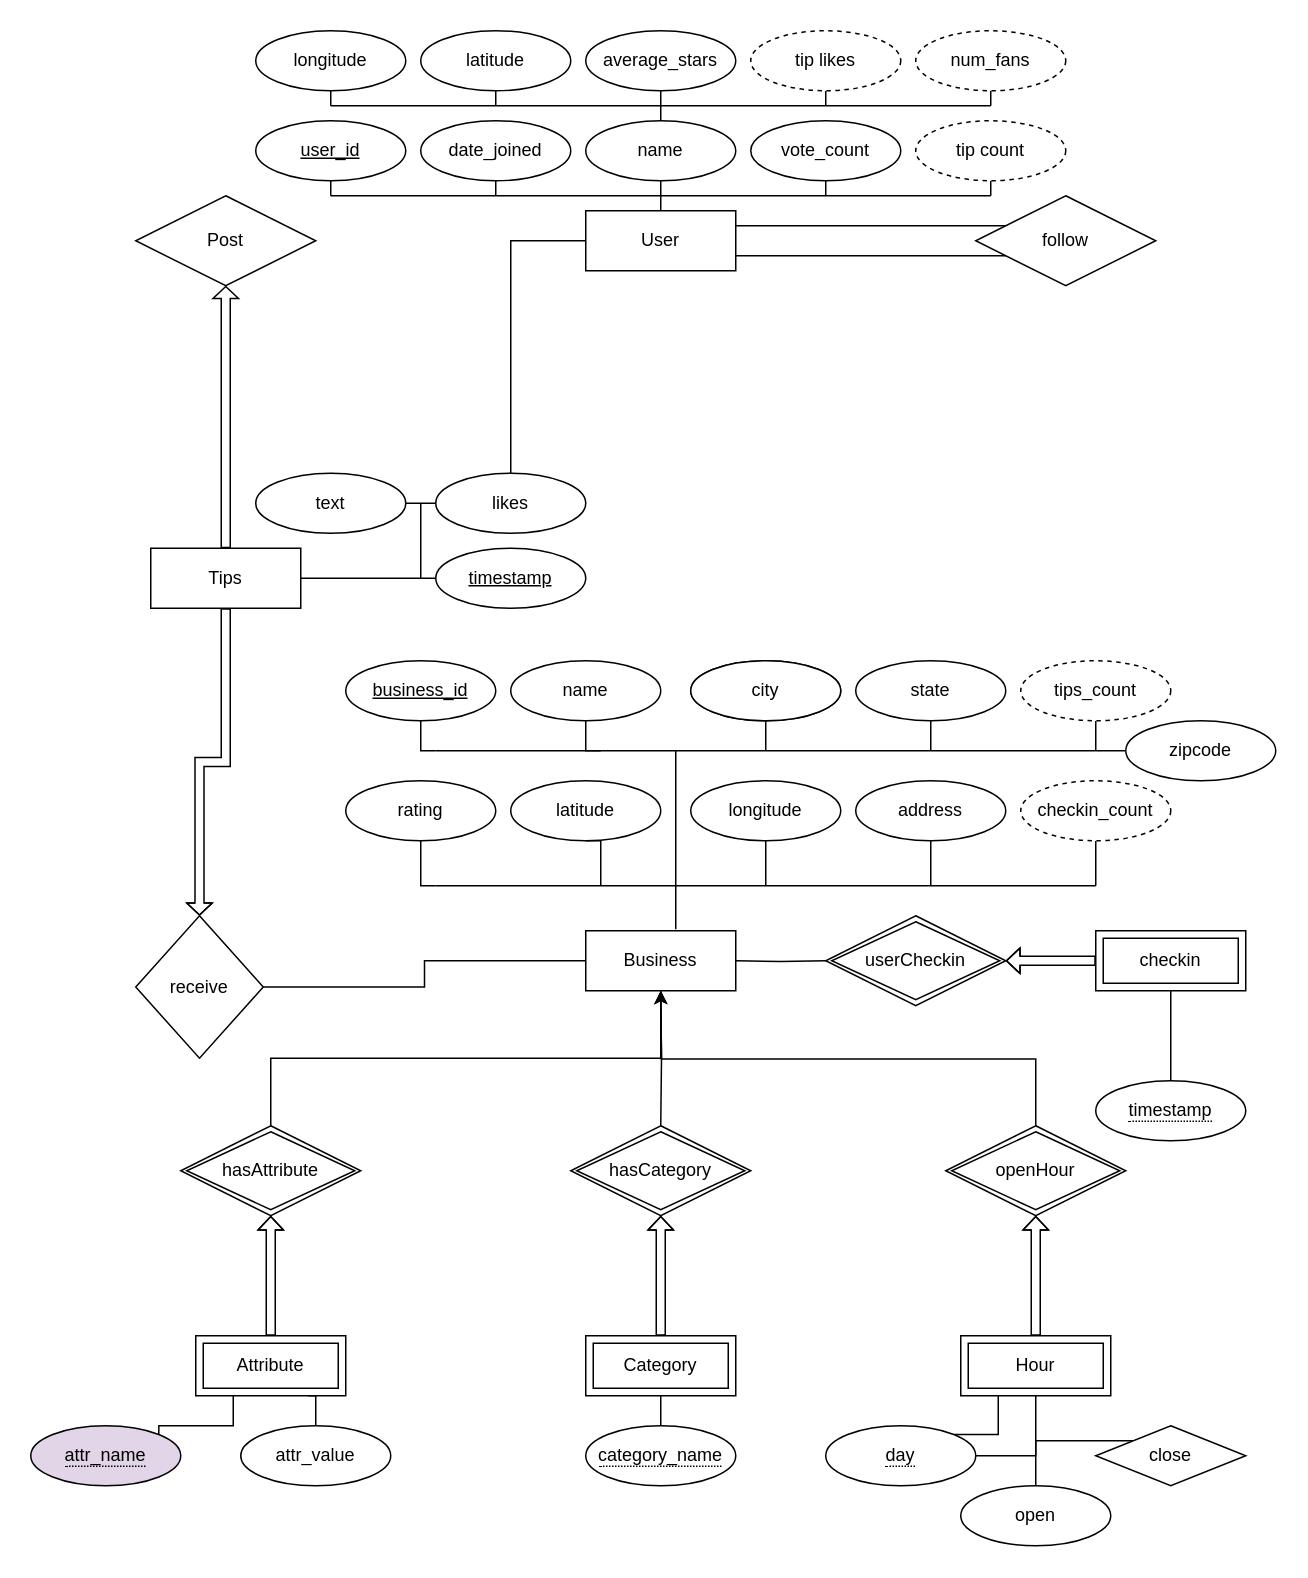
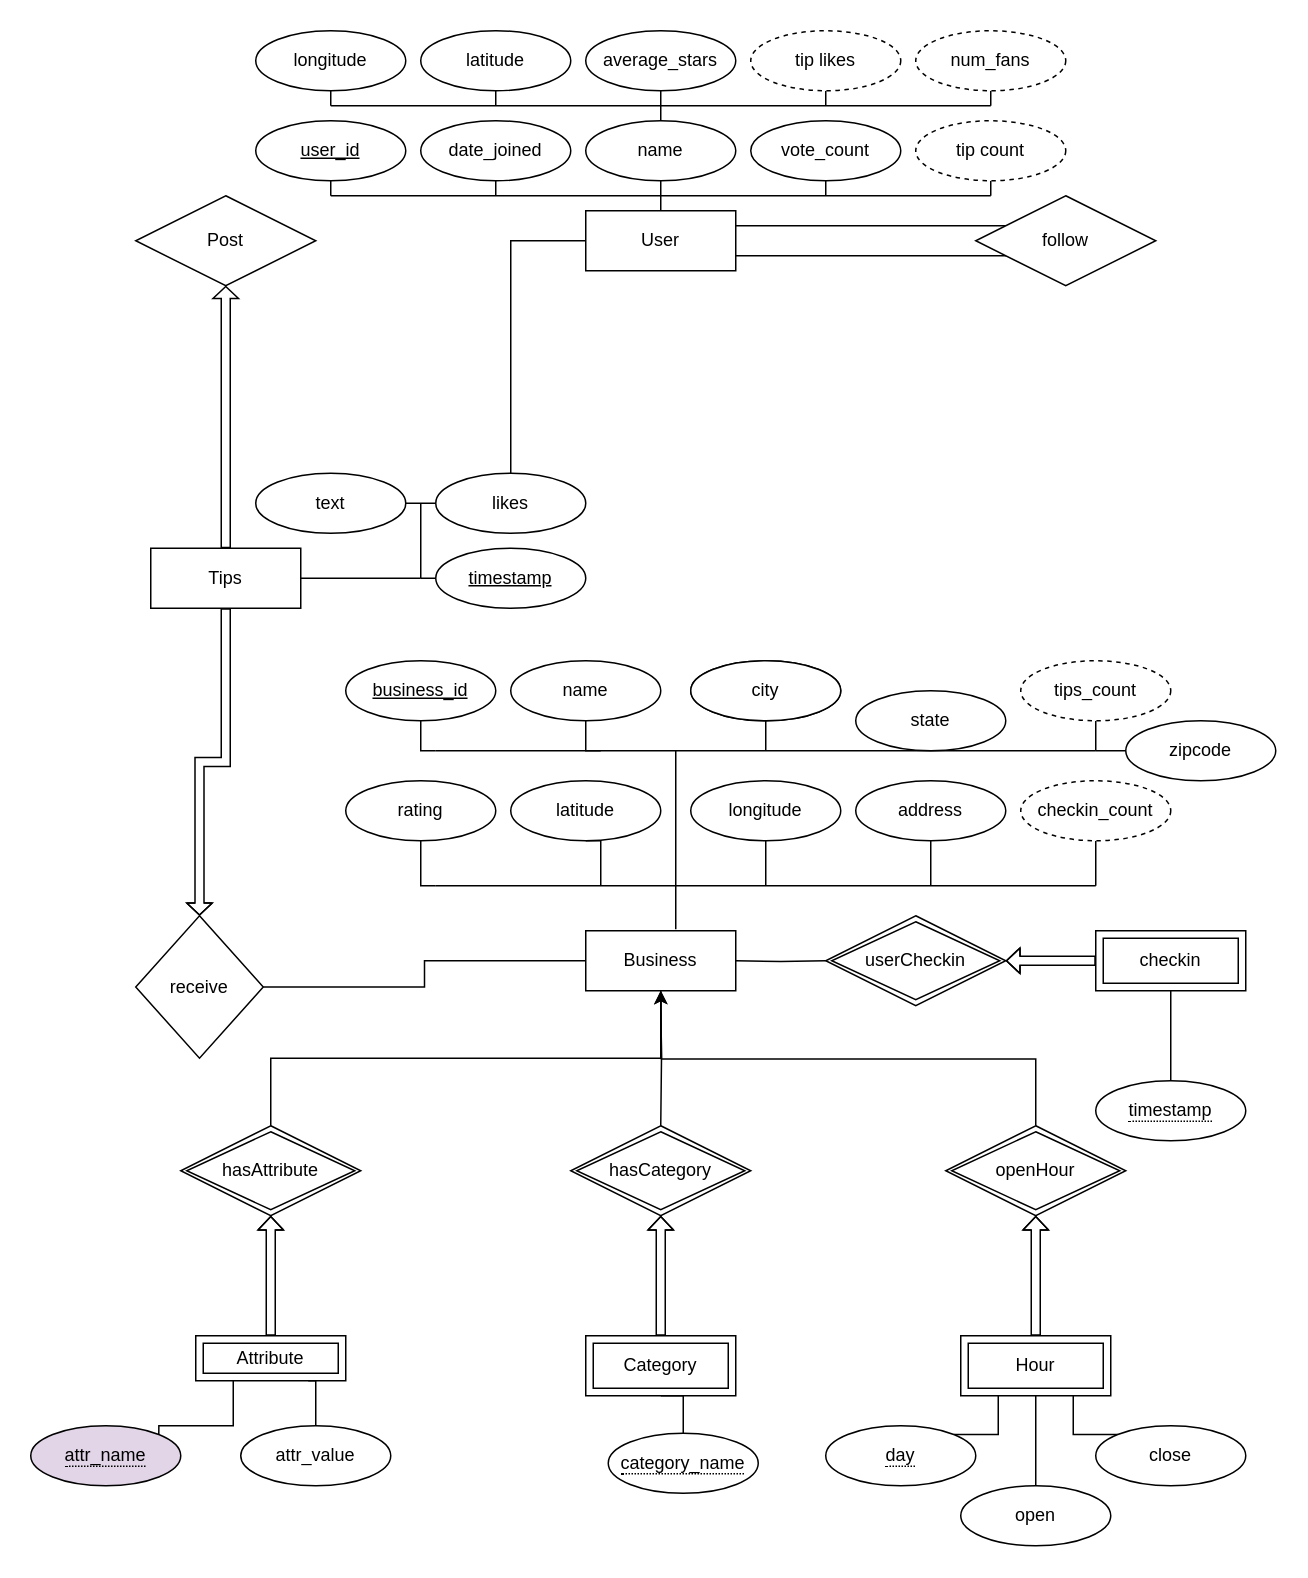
node "state": moved (931, 691) -> (931, 721)
node "Attribute": size 150x60 -> 150x45
edge "day" -- "close": now "Hour" -- "close"
node "category_name": moved (661, 1456) -> (683, 1463)
node "close": shape diamond -> ellipse
